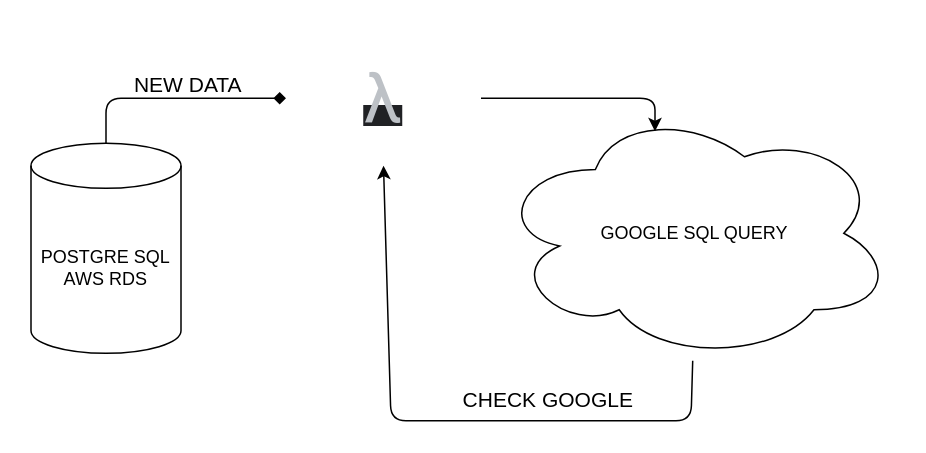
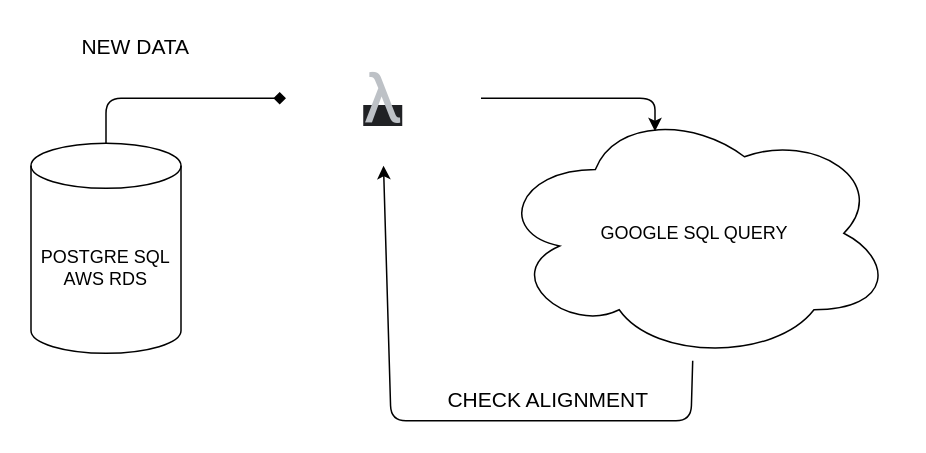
node "NEW DATA": moved (188, 83) -> (136, 46)
node "CHECK GOOGLE": label "CHECK GOOGLE" -> "CHECK ALIGNMENT"
